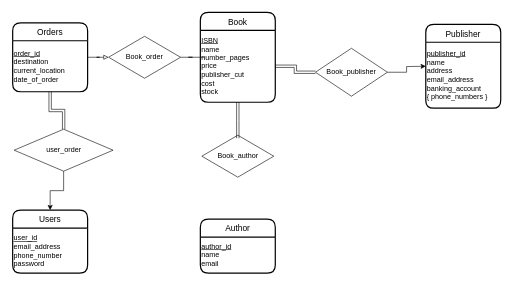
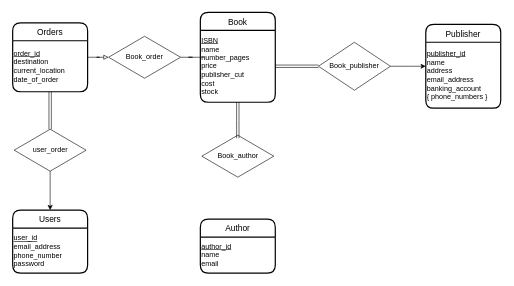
node "Book_publisher": moved (351, 72) -> (354, 66)
node "user_order": size 99x42 -> 72x42
